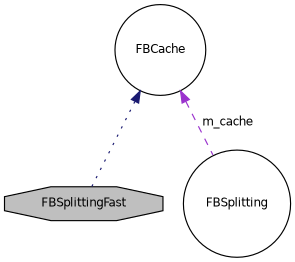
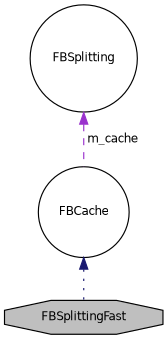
edge "FBSplitting" -> "FBCache": reversed
